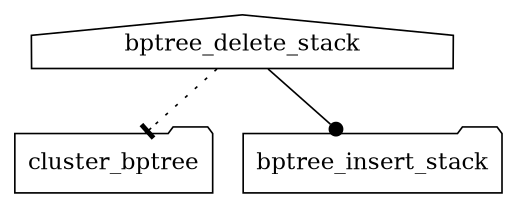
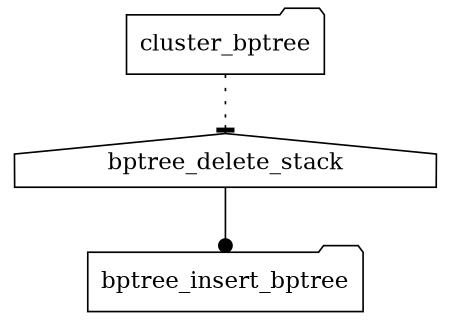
edge "bptree_delete_stack" -> "cluster_bptree": reversed
node "bptree_insert_stack": label "bptree_insert_stack" -> "bptree_insert_bptree"
